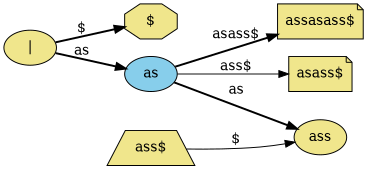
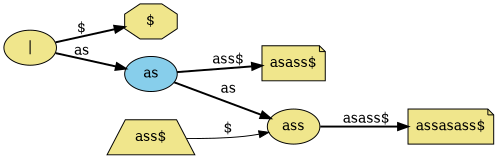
edge "as" -> "assasass$": now "ass" -> "assasass$"
edge "as" -> "asass$": style solid -> bold
